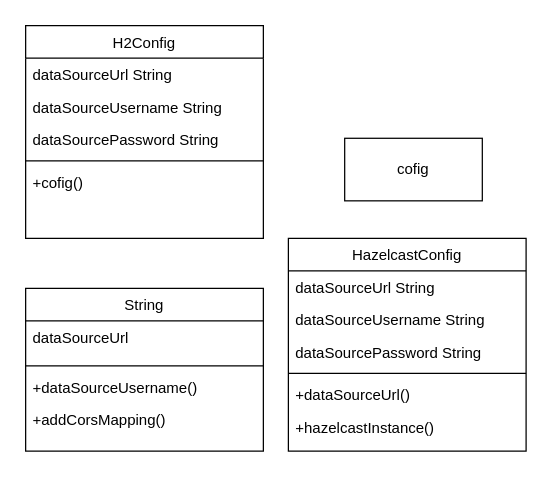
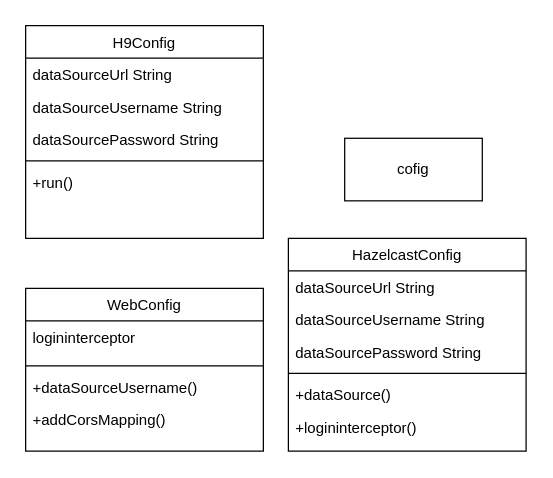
node "H2Config": label "H2Config" -> "H9Config"
node "+cofig()": label "+cofig()" -> "+run()"
node "String": label "String" -> "WebConfig"
node "dataSourceUrl": label "dataSourceUrl" -> "logininterceptor"
node "+dataSourceUrl()": label "+dataSourceUrl()" -> "+dataSource()"
node "+hazelcastInstance()": label "+hazelcastInstance()" -> "+logininterceptor()"
